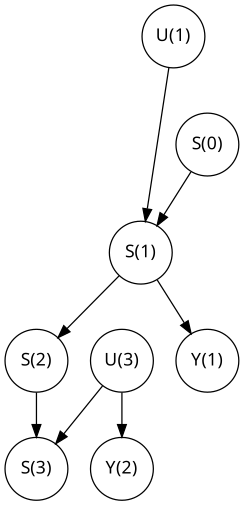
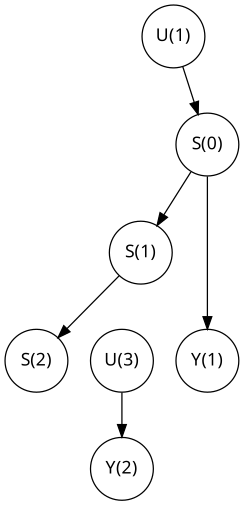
edge "U(1)" -> "S(1)": now "U(1)" -> "S(0)"
edge "S(1)" -> "Y(1)": now "S(0)" -> "Y(1)"
node "S(3)": removed
